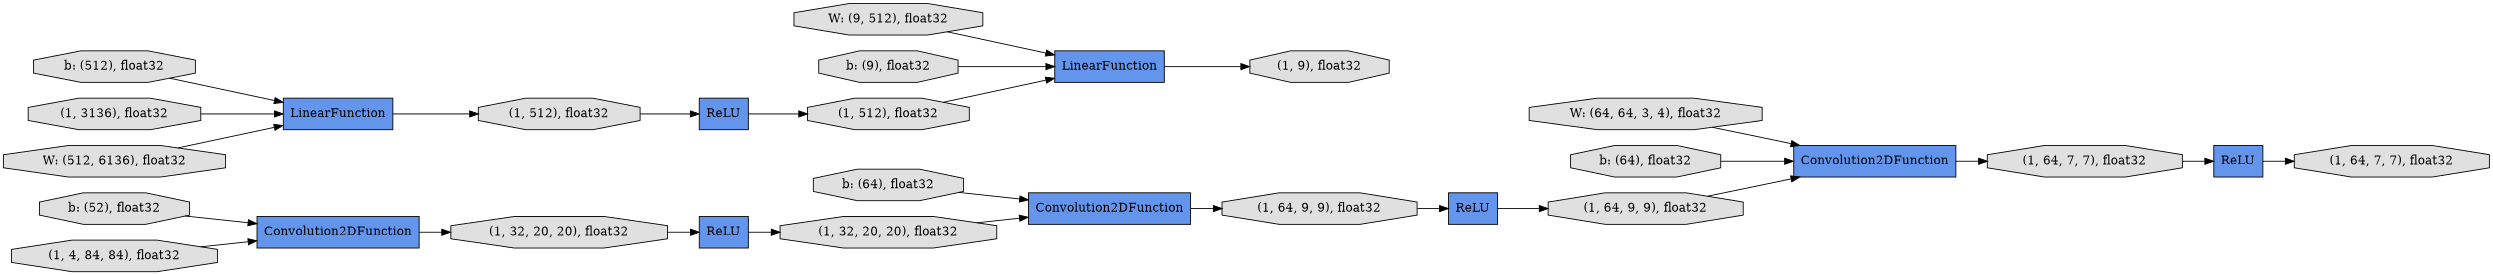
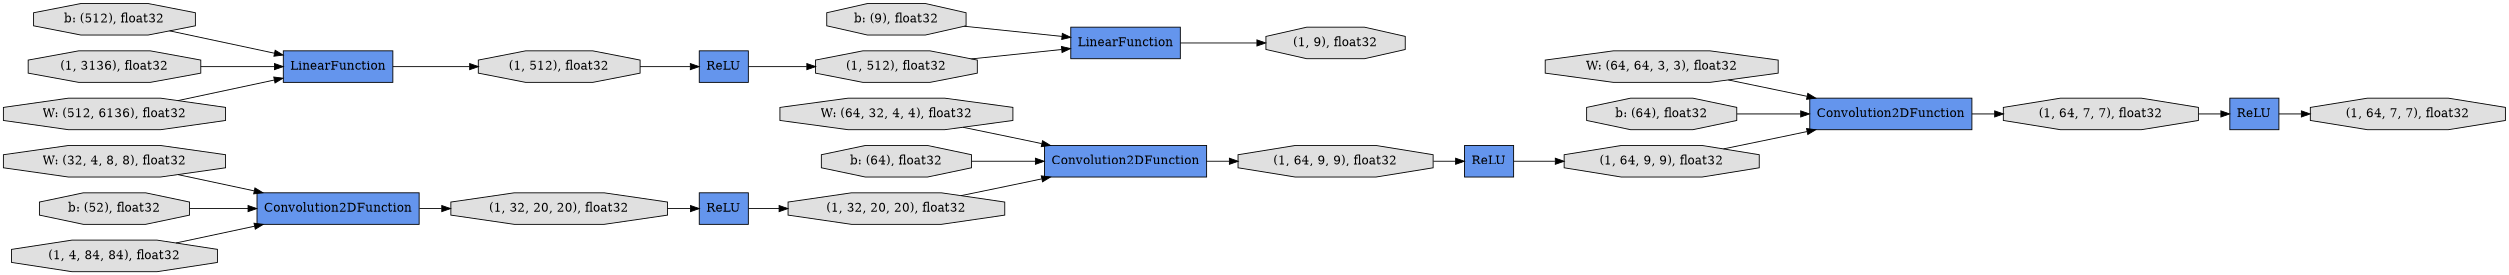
node "W: (9, 512), float32": removed
node "W: (64, 32, 4, 4), float32": added
node "W: (64, 64, 3, 4), float32": label "W: (64, 64, 3, 4), float32" -> "W: (64, 64, 3, 3), float32"
node "W: (32, 4, 8, 8), float32": added
